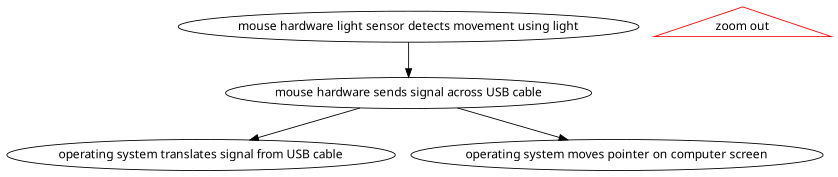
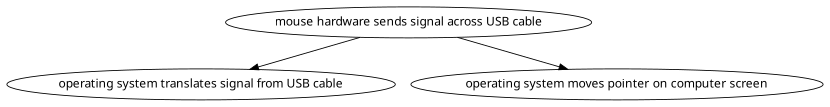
node "mouse hardware light sensor detects movement using light": removed
node "zoom out": removed
